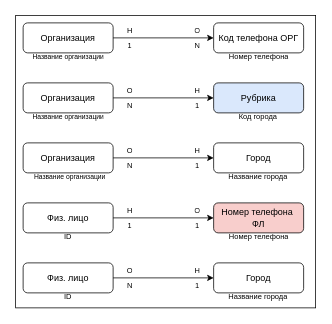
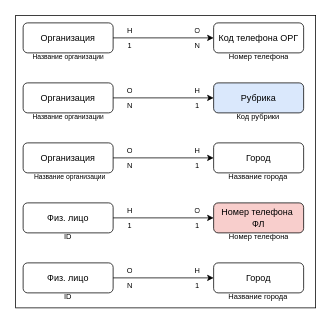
node "Код города": label "Код города" -> "Код рубрики"
